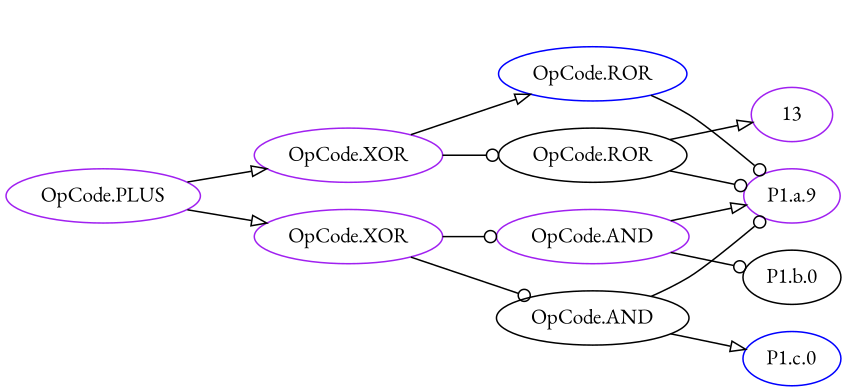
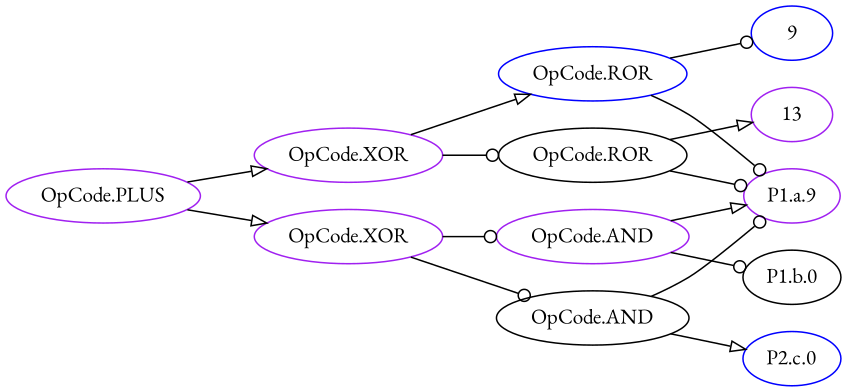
node "9": added
node "P1.c.0": label "P1.c.0" -> "P2.c.0"
